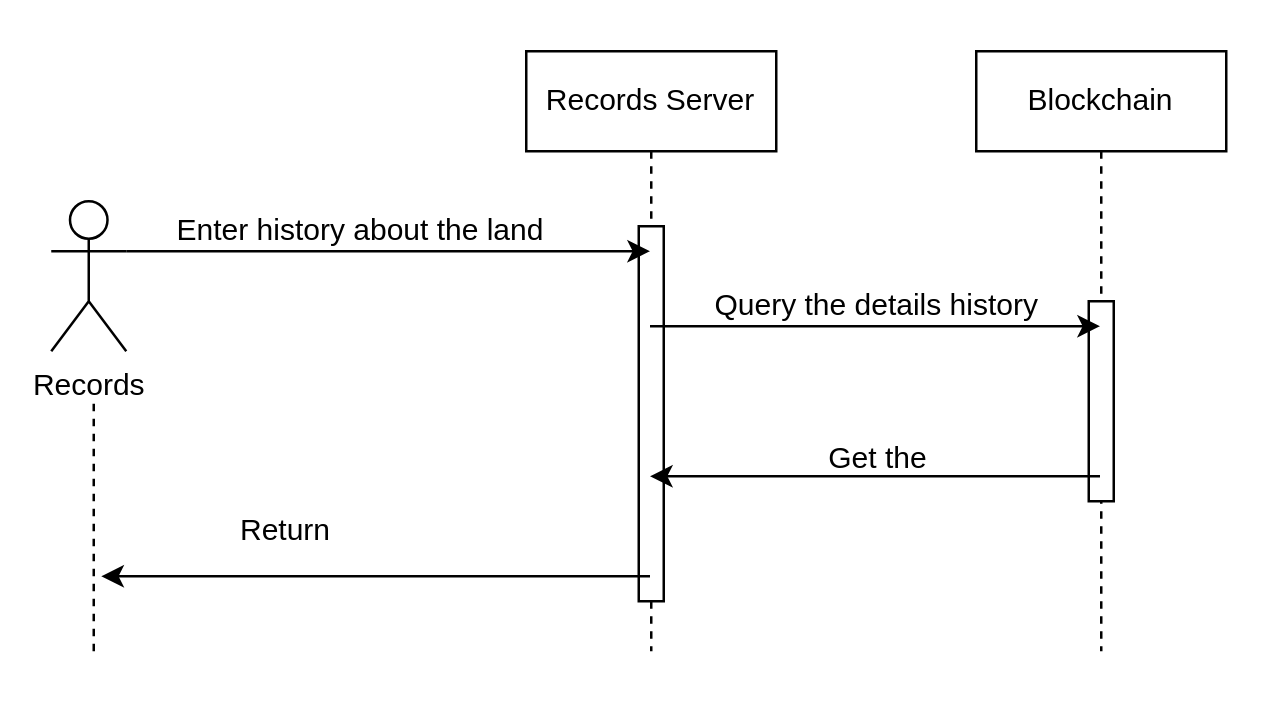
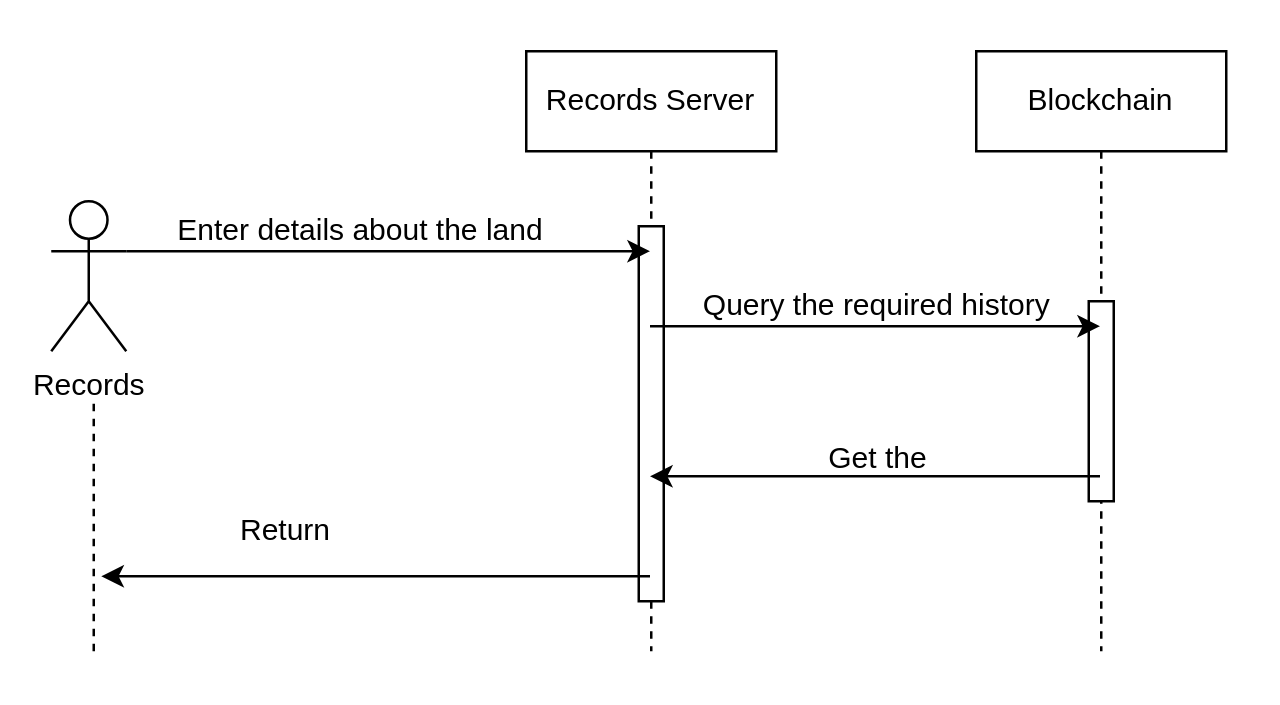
node "Enter history about the land": label "Enter history about the land" -> "Enter details about the land"
node "Query the details history": label "Query the details history" -> "Query the required history"
